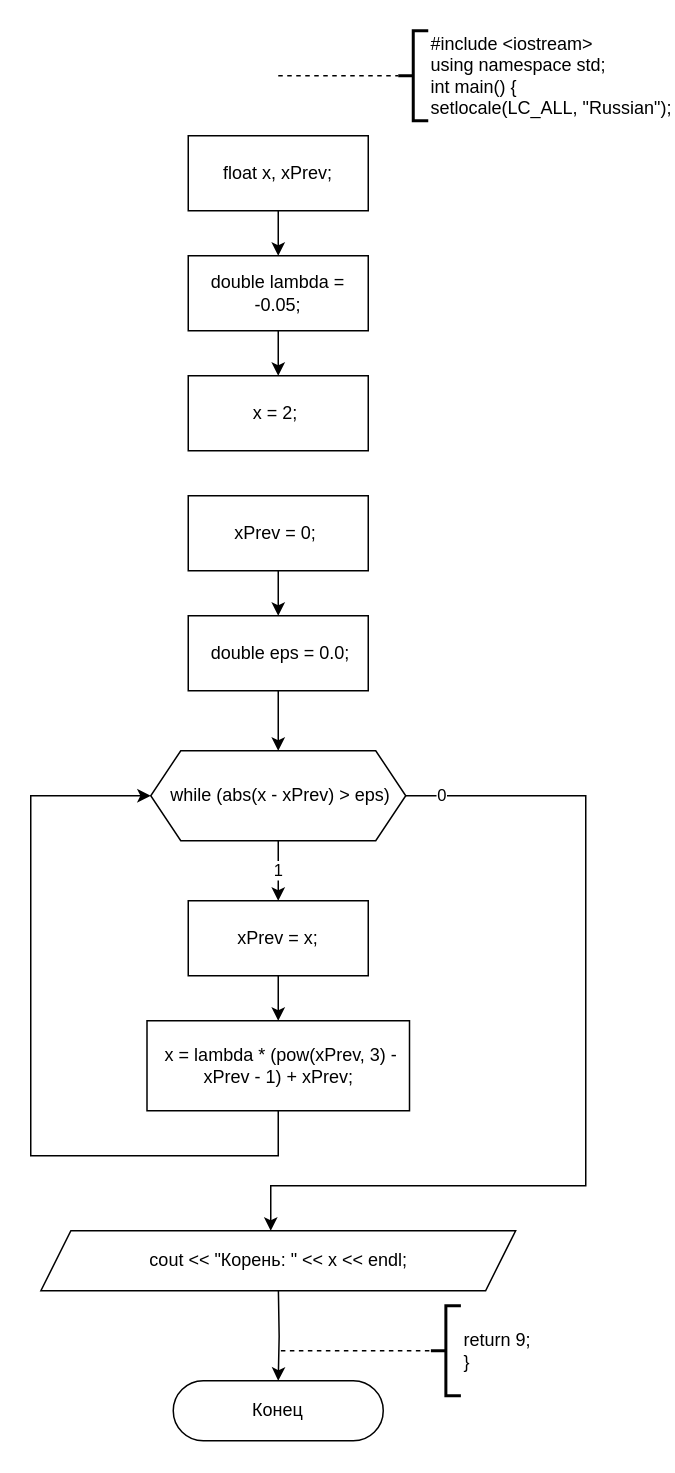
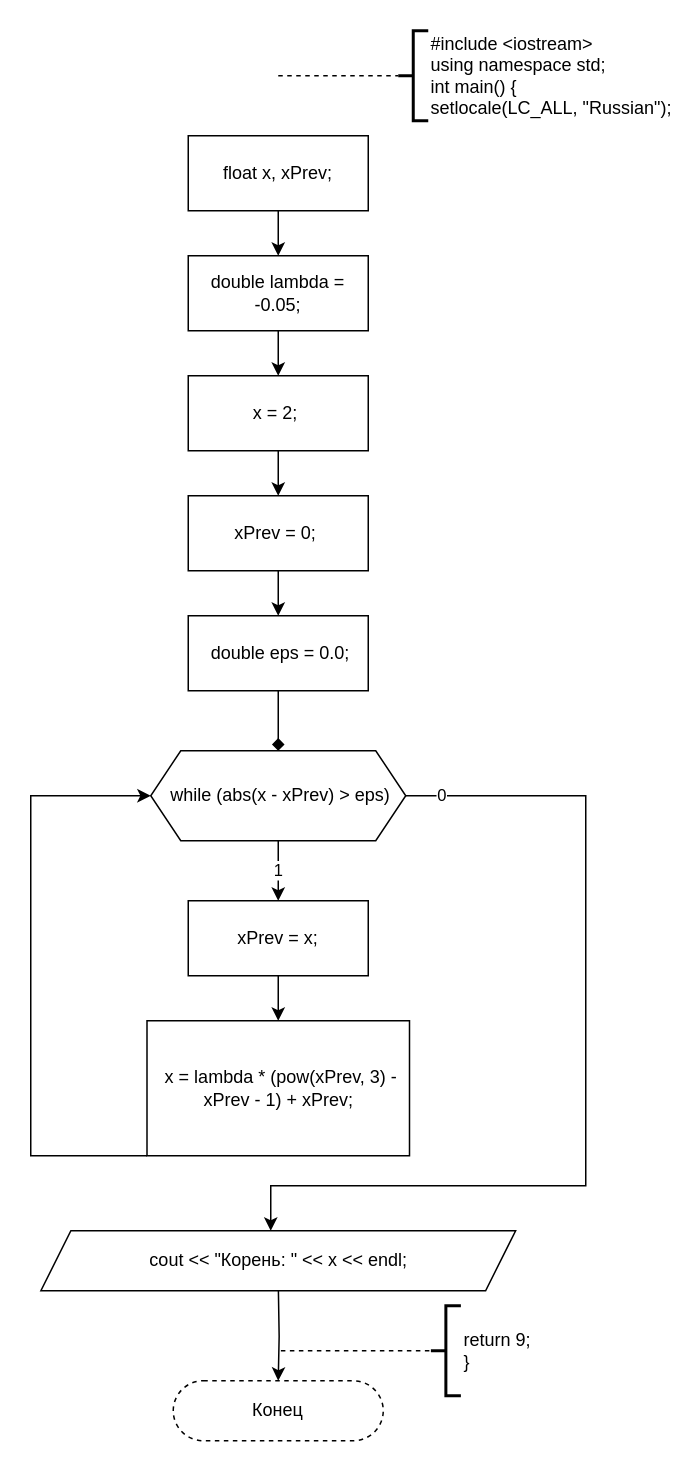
edge "x = 2;" -> "xPrev = 0;": added
edge "double eps = 0.0;" -> "while (abs(x - xPrev) > eps)": arrowhead classic -> diamond
node "x = lambda * (pow(xPrev, 3) - xPrev - 1) + xPrev;": size 263x90 -> 263x135
node "Конец": style solid -> dashed
